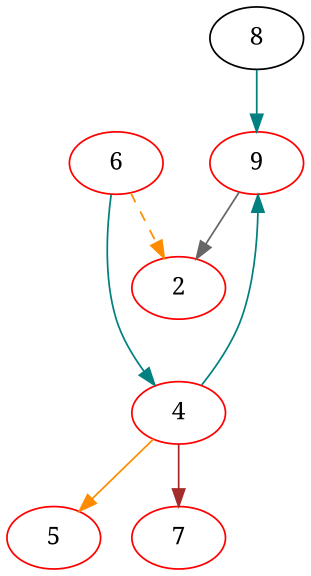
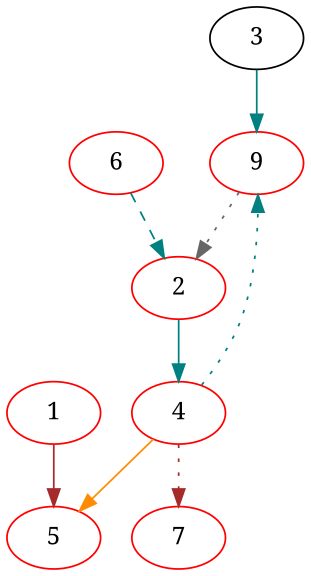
node "8": label "8" -> "3"
edge "6" -> "2": color darkorange -> teal
edge "9" -> "2": style solid -> dotted
edge "6" -> "4": now "2" -> "4"
edge "4" -> "9": style solid -> dotted
node "1": added
edge "4" -> "7": style solid -> dotted
